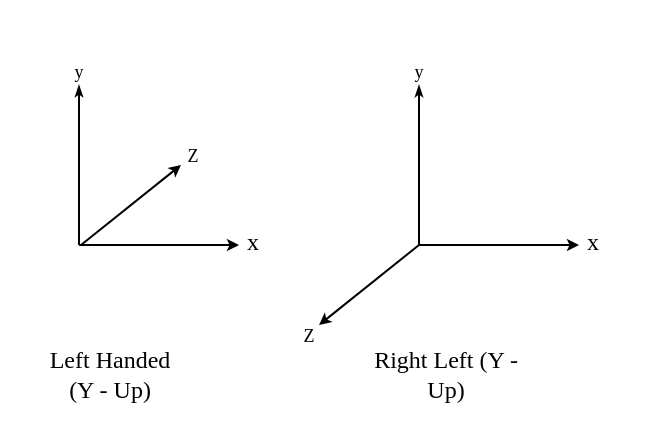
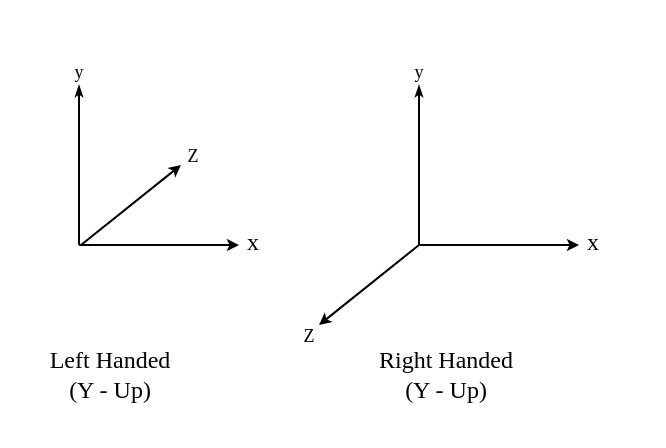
node "Right Left (Y - Up)": label "Right Left (Y - Up)" -> "Right Handed (Y - Up)"
